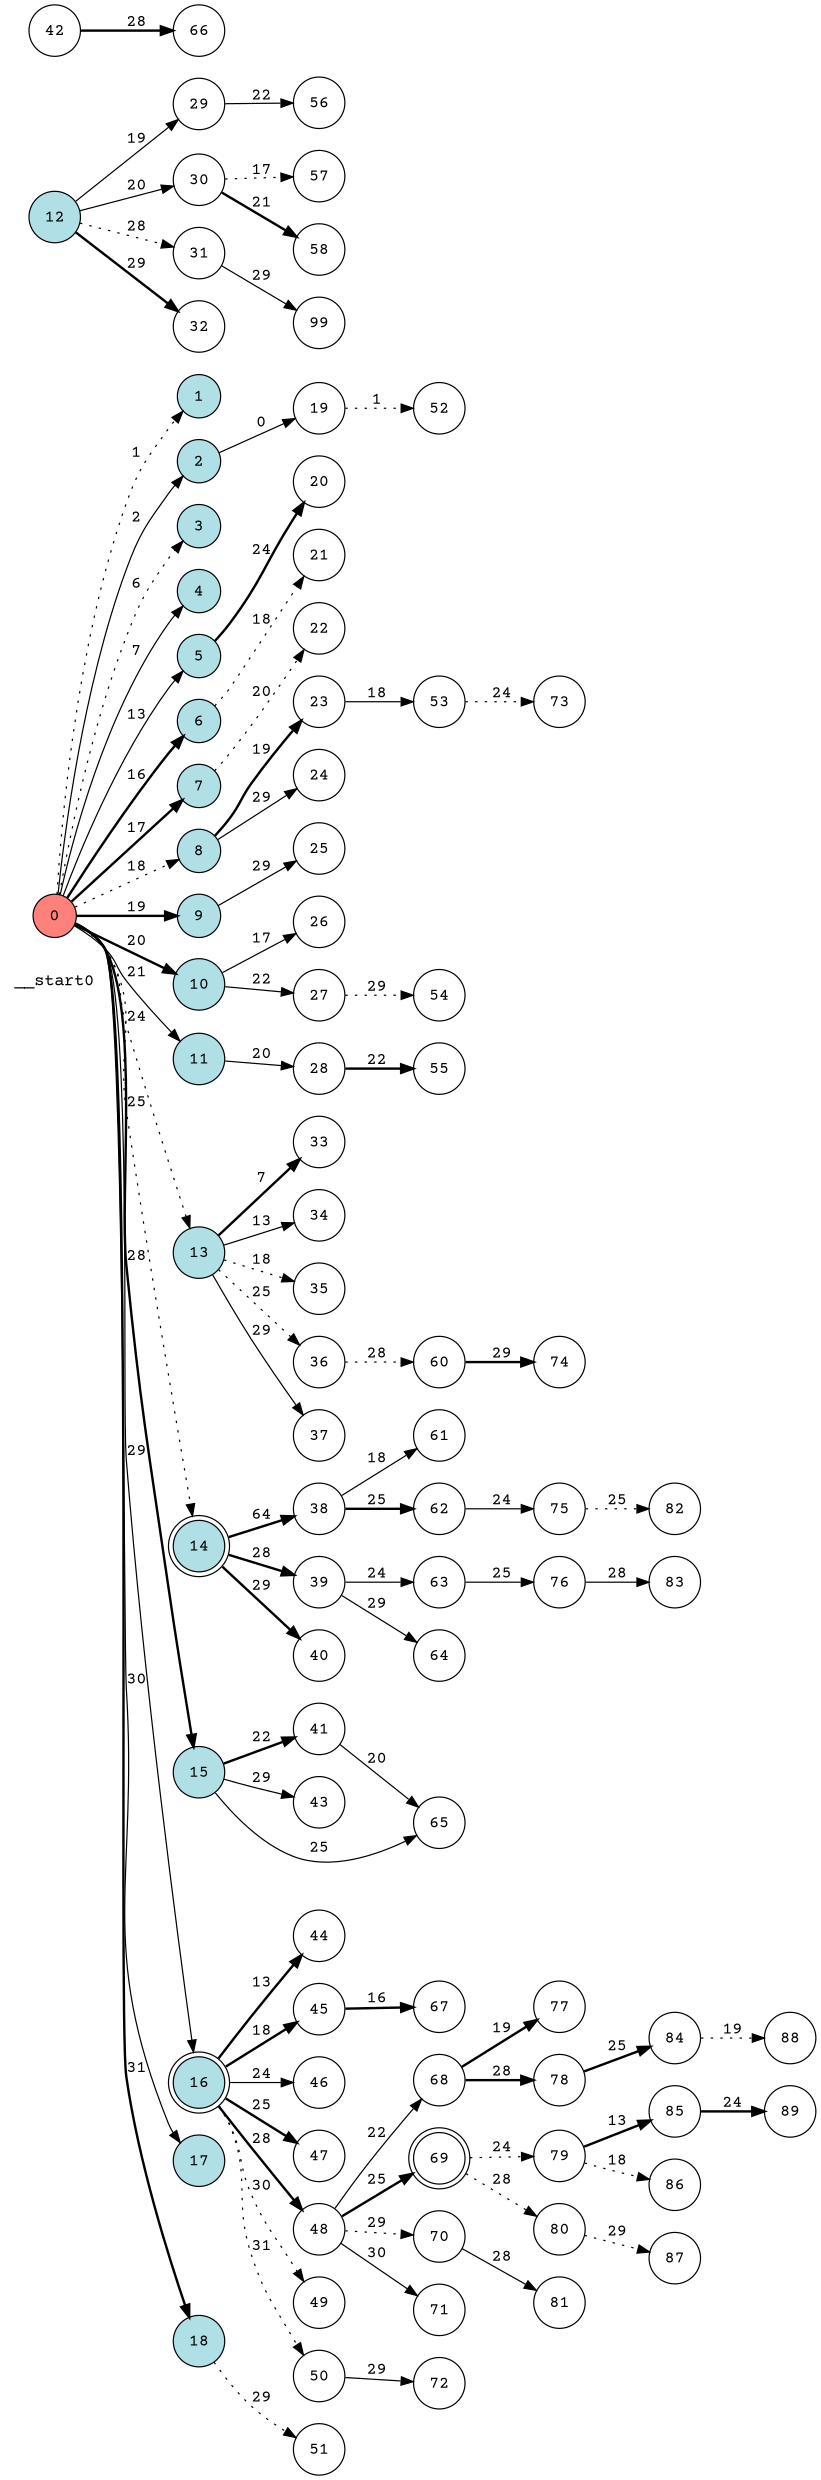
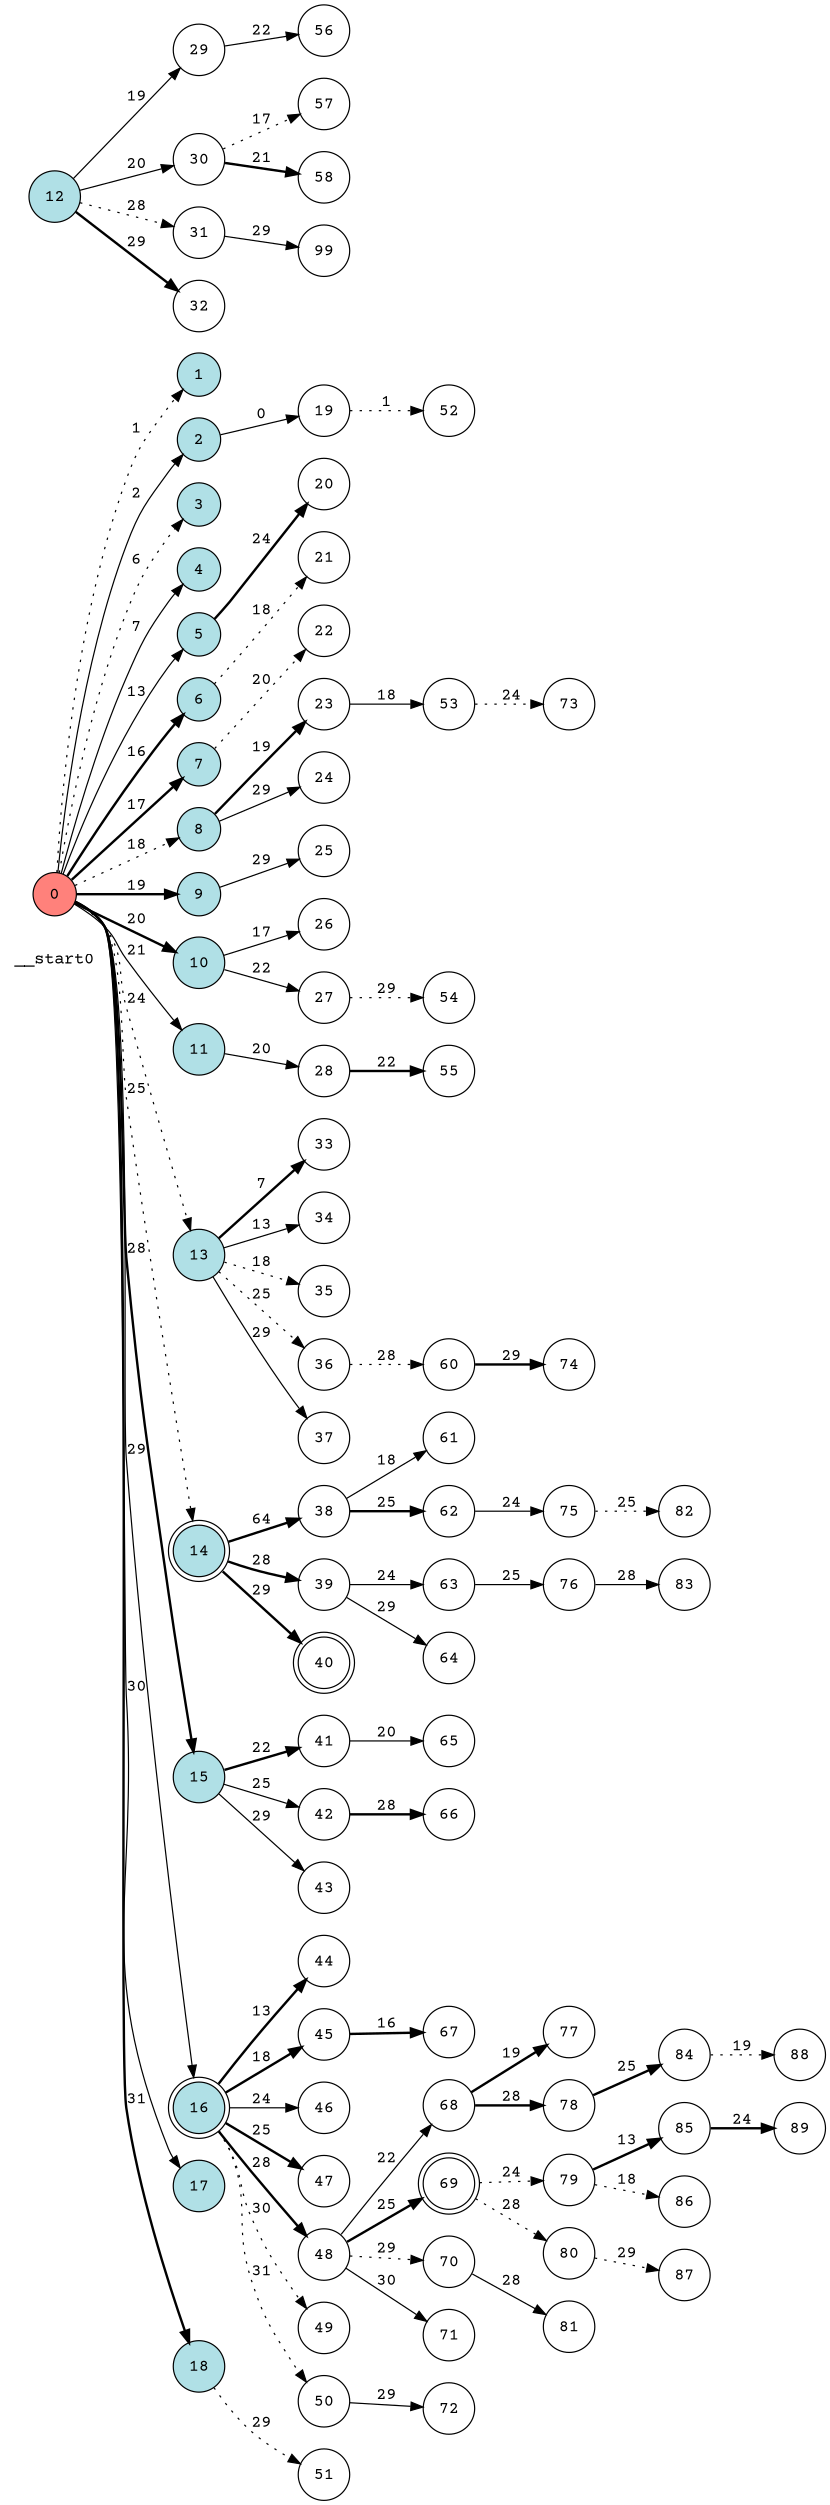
node "40": shape circle -> doublecircle
edge "15" -> "65": now "15" -> "42"
